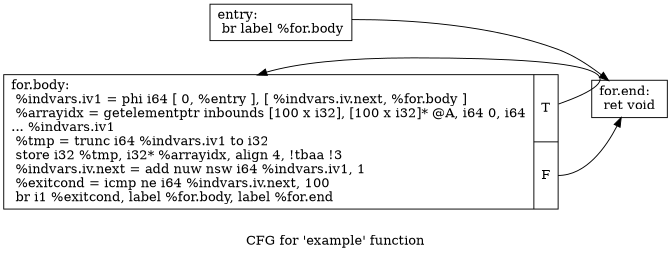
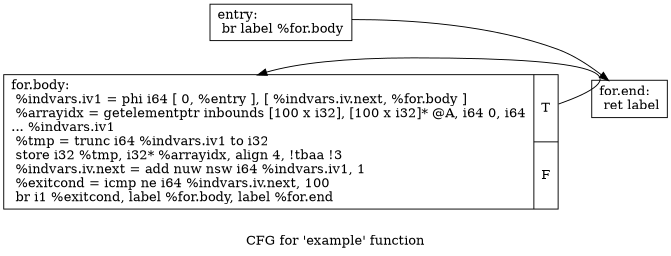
node "for.end:": text "ret void" -> "ret label"
edge "for.body:" -> "for.end:": removed
